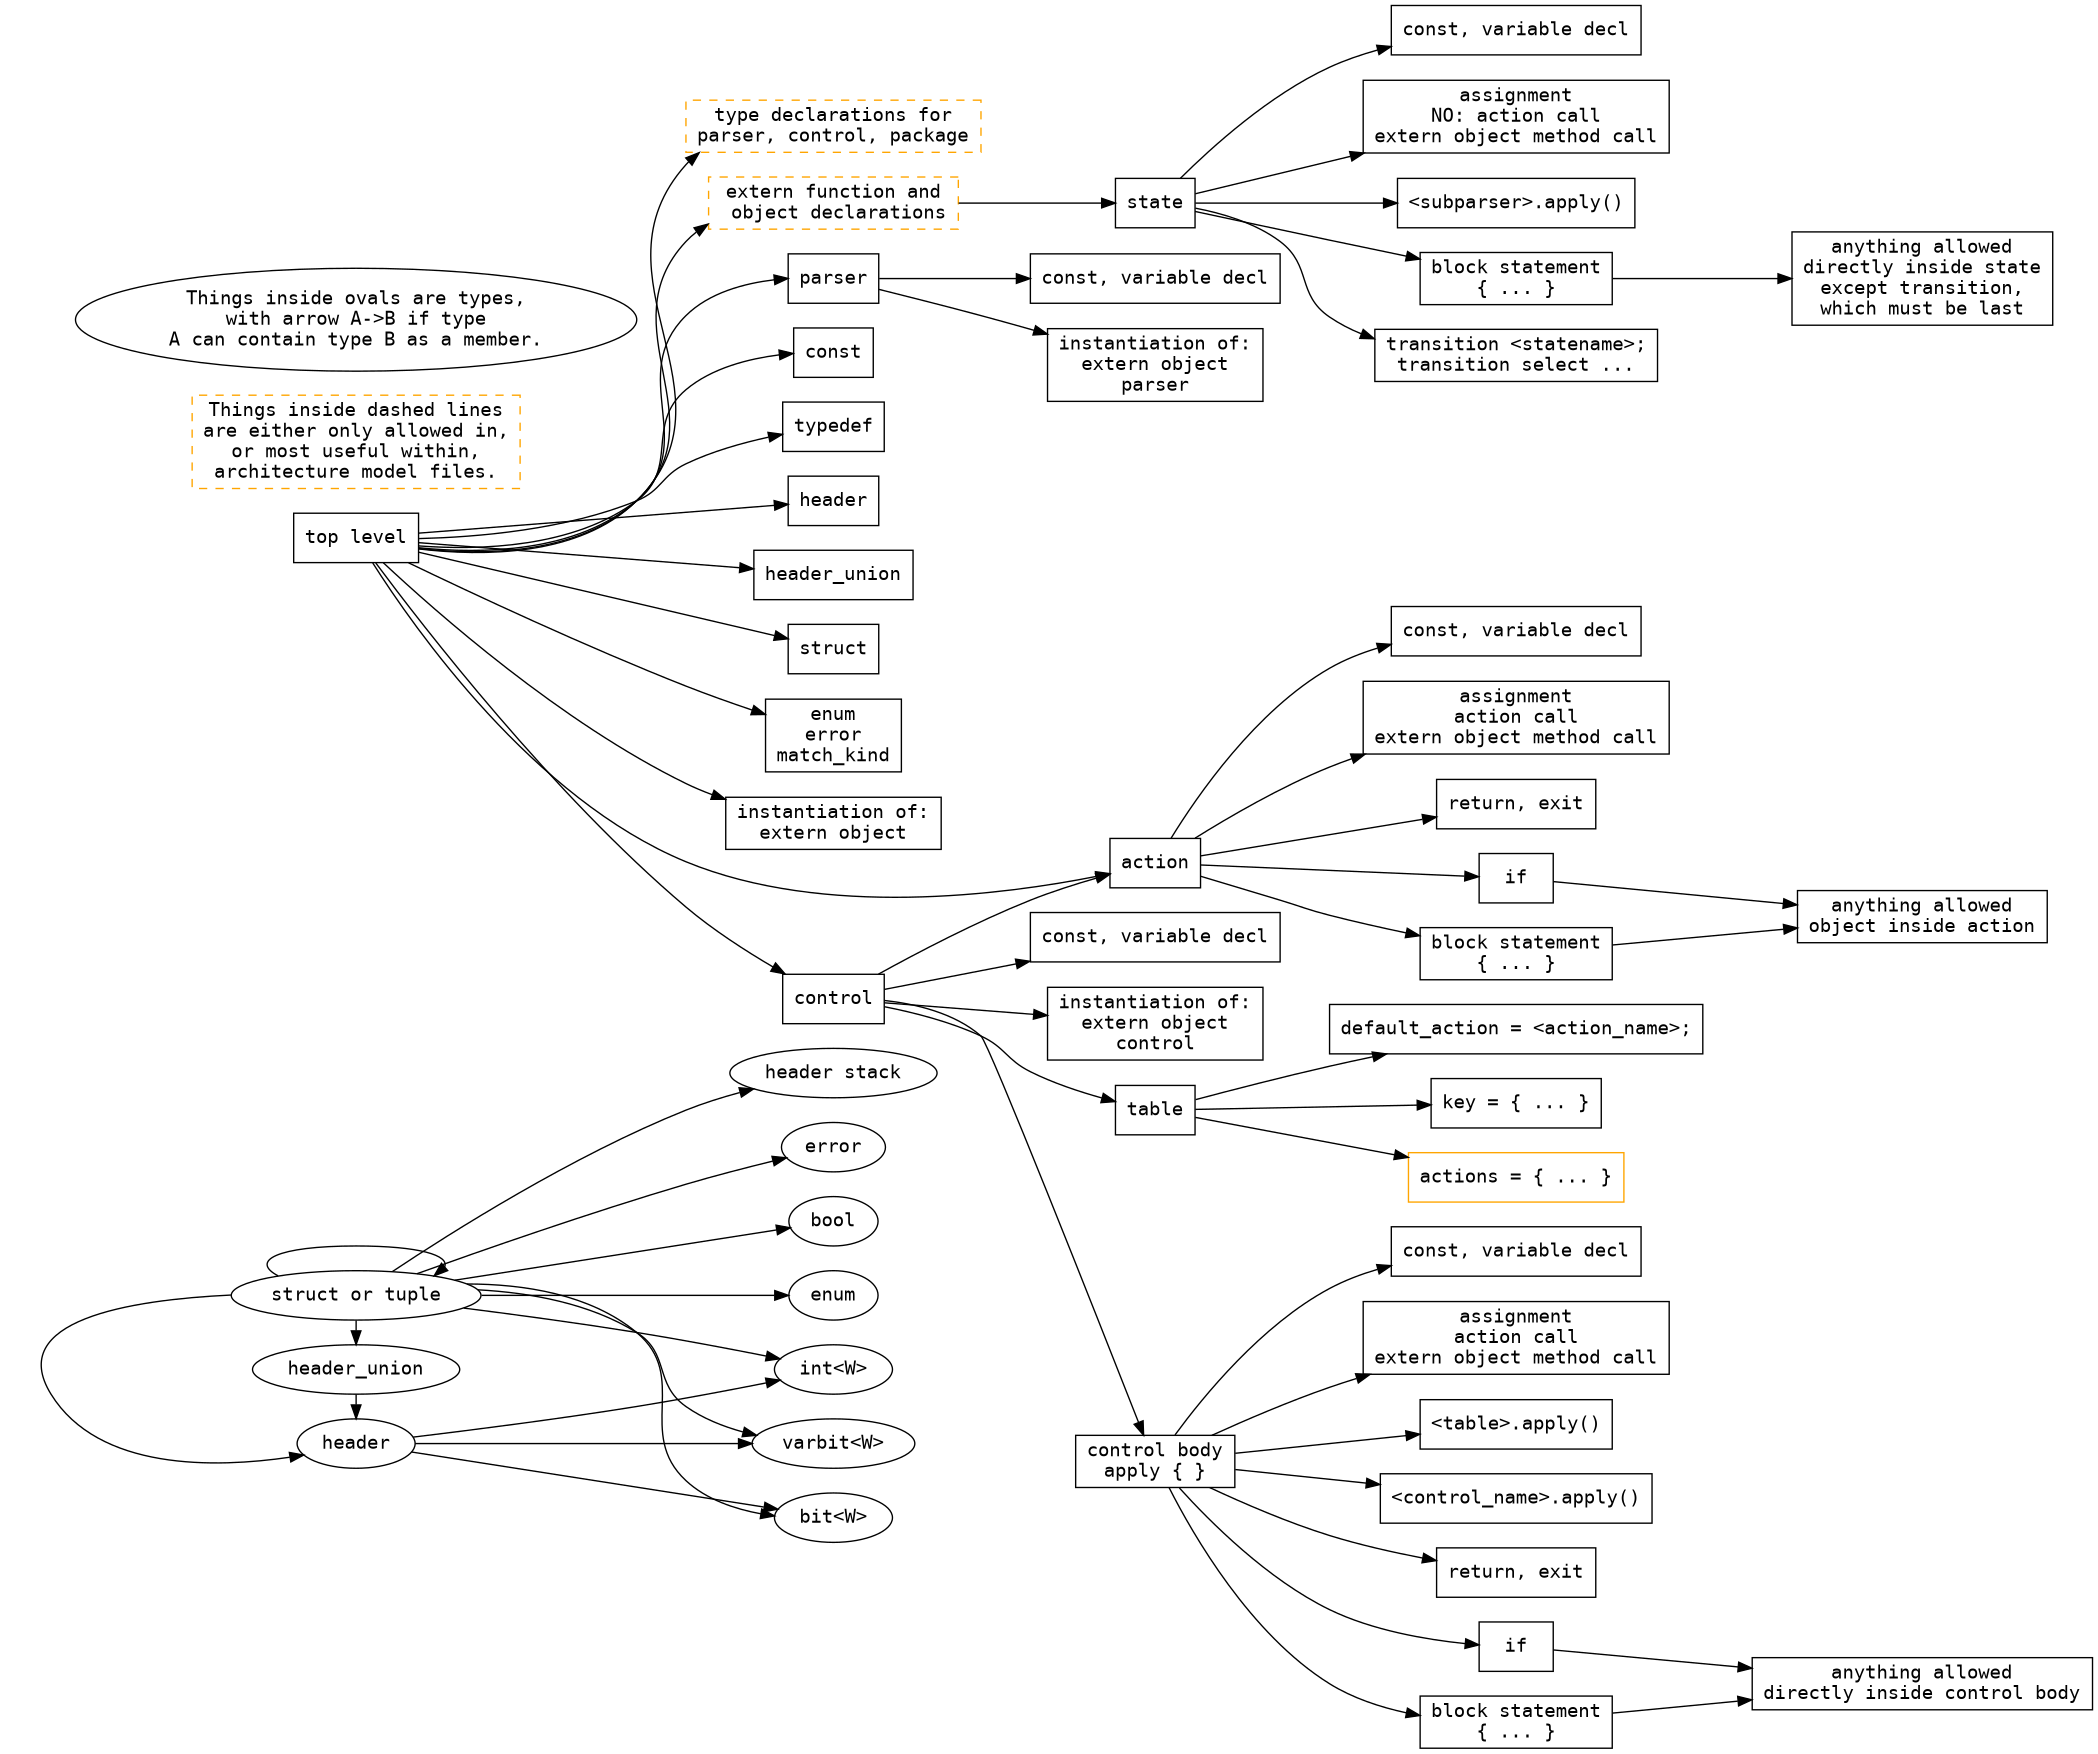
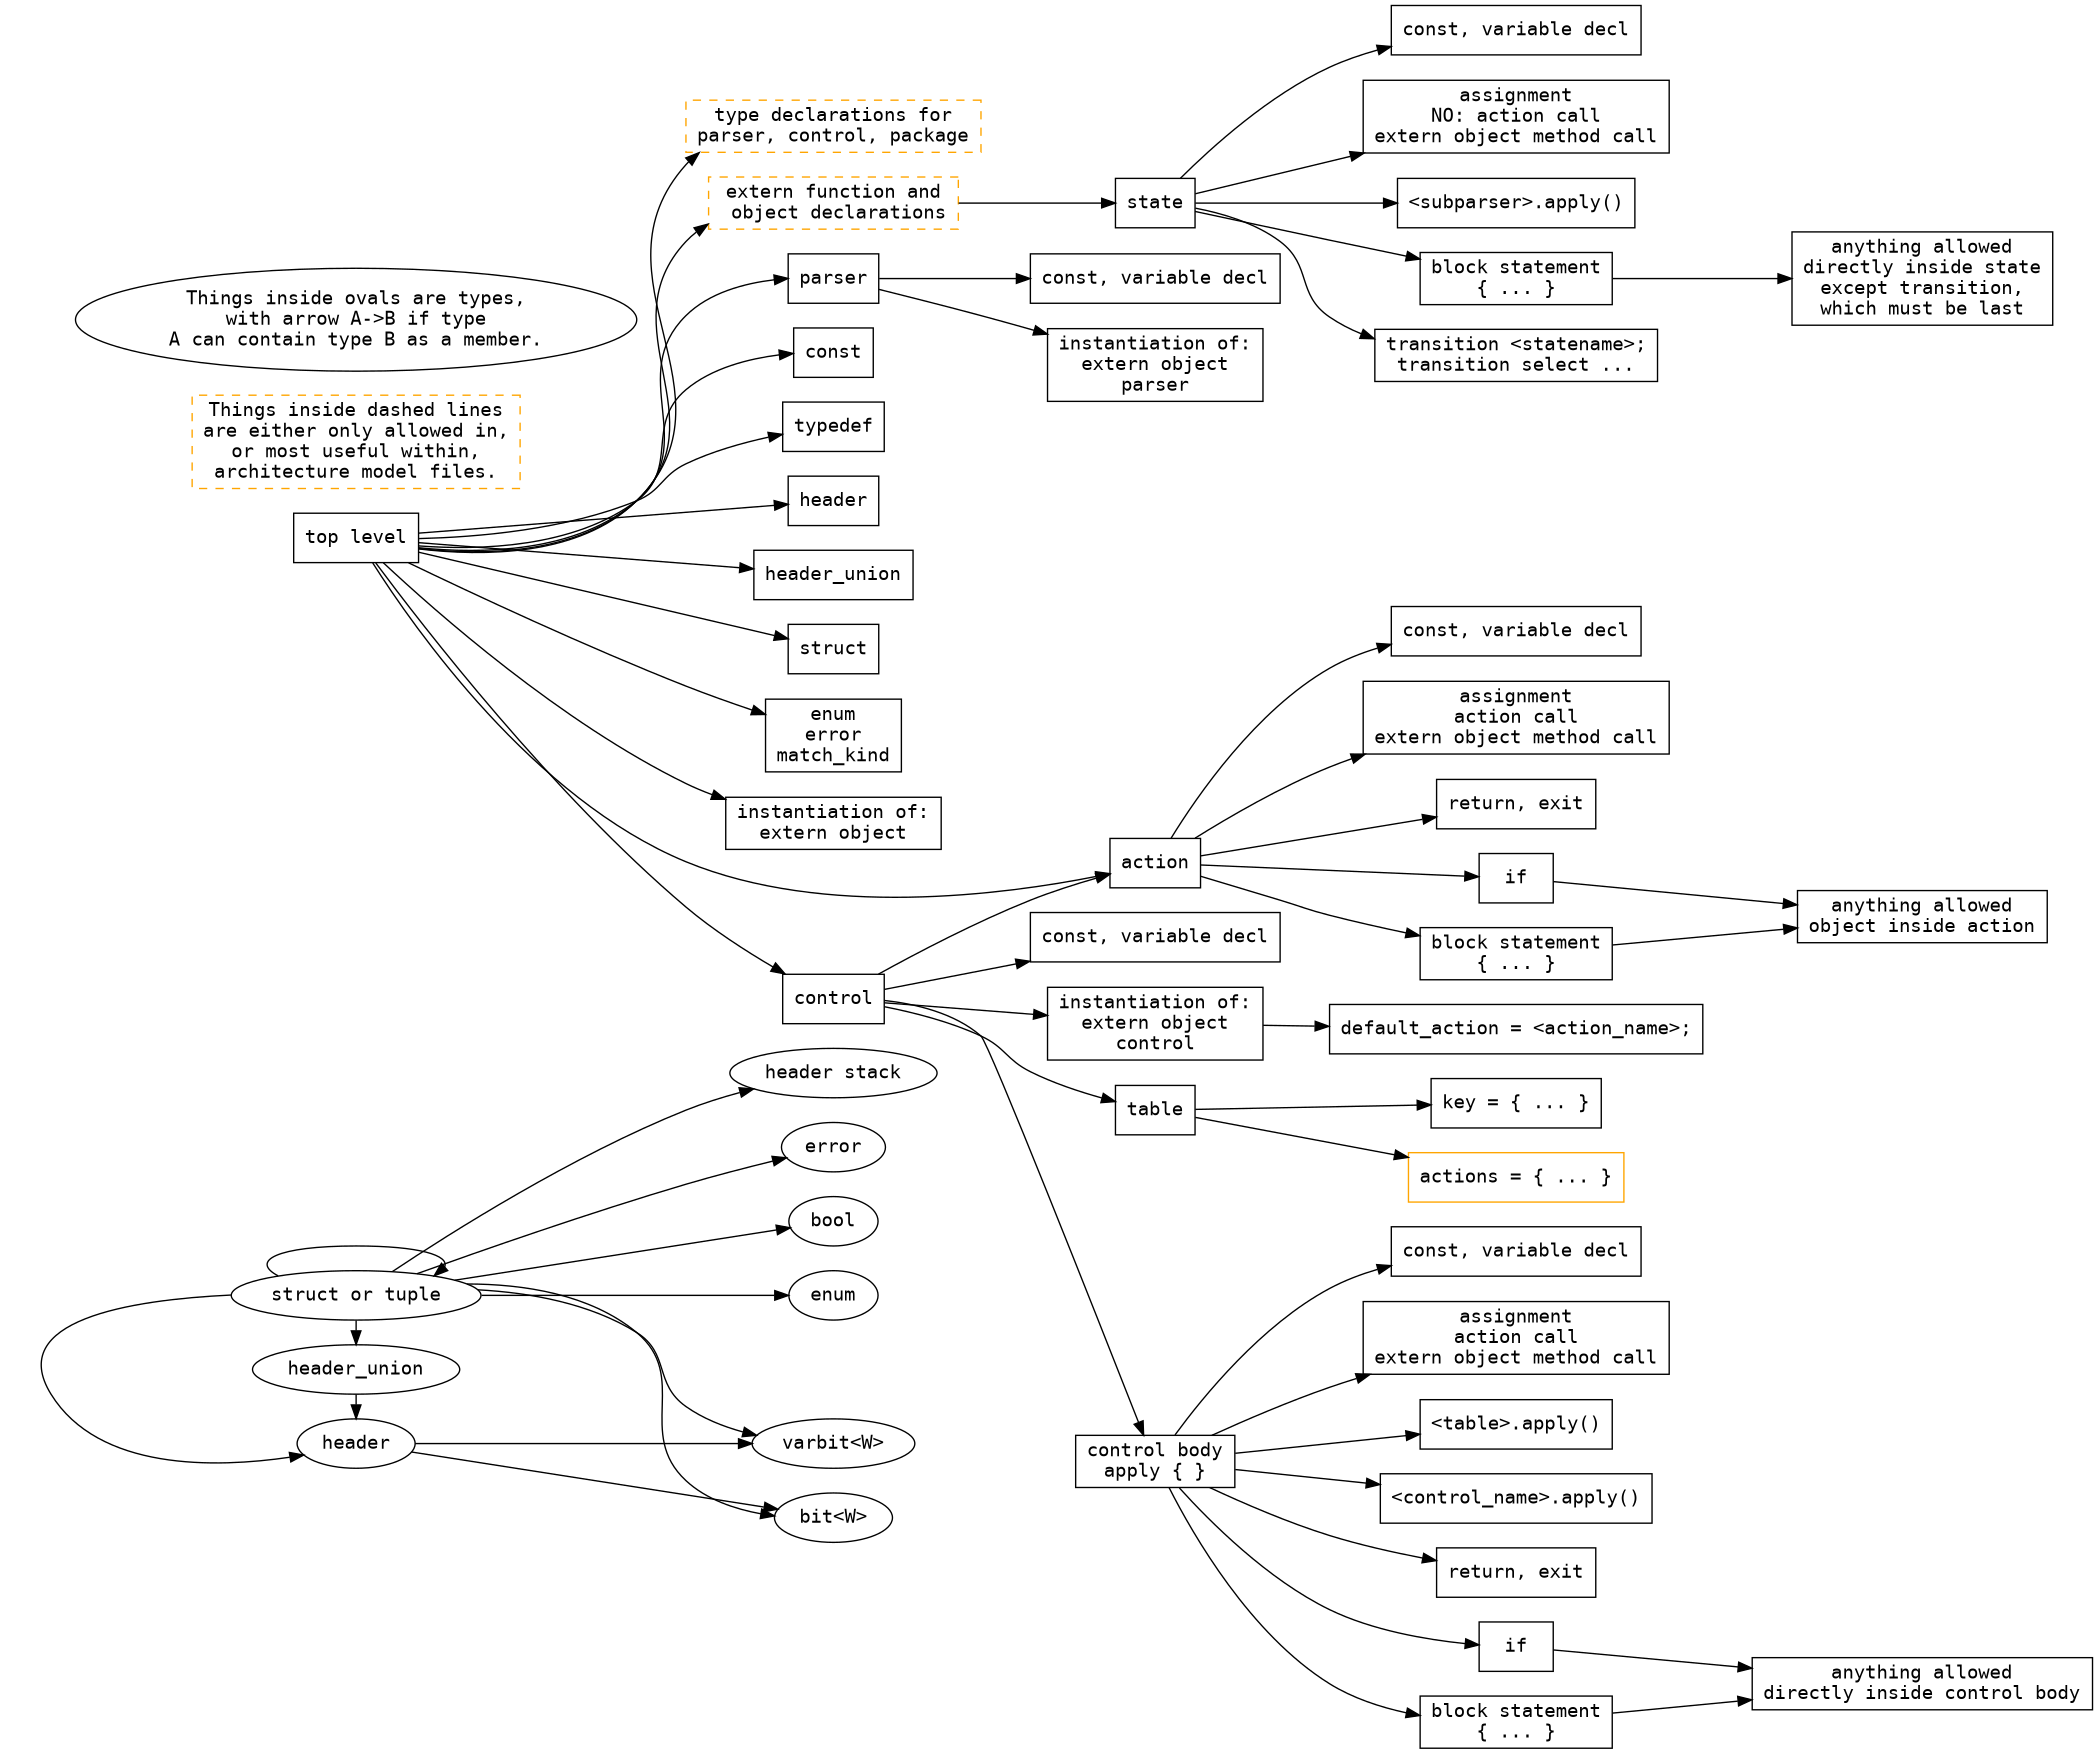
edge "table" -> "default_action = <action_name>;": now "instantiation of: extern object control" -> "default_action = <action_name>;"
node "int<W>": removed
